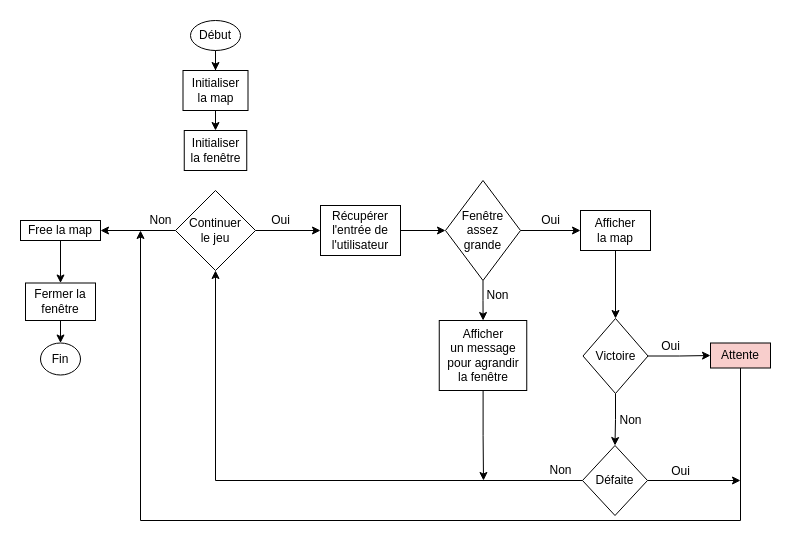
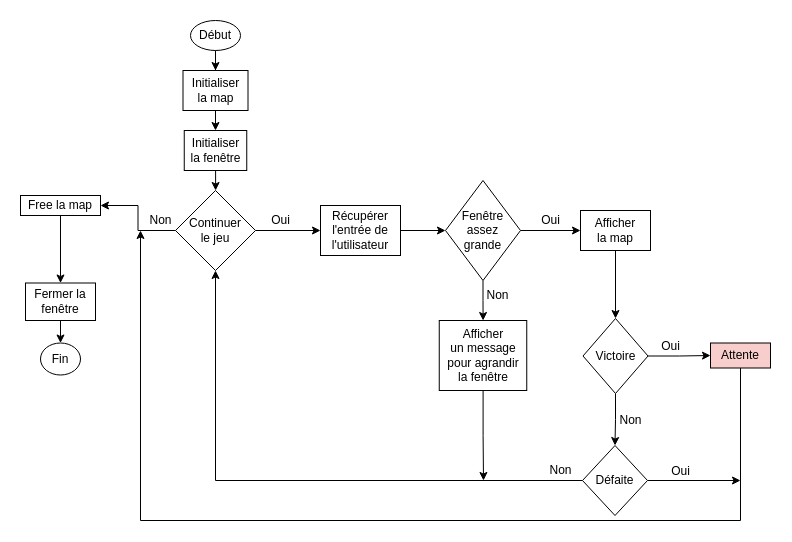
edge "Initialiser la fenêtre" -> "Continuer le jeu": added
node "Free la map": moved (61, 231) -> (61, 206)
